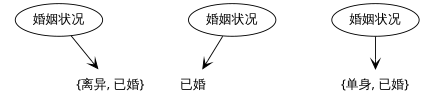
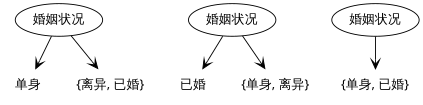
node "单身": added
node "{单身, 离异}": added
